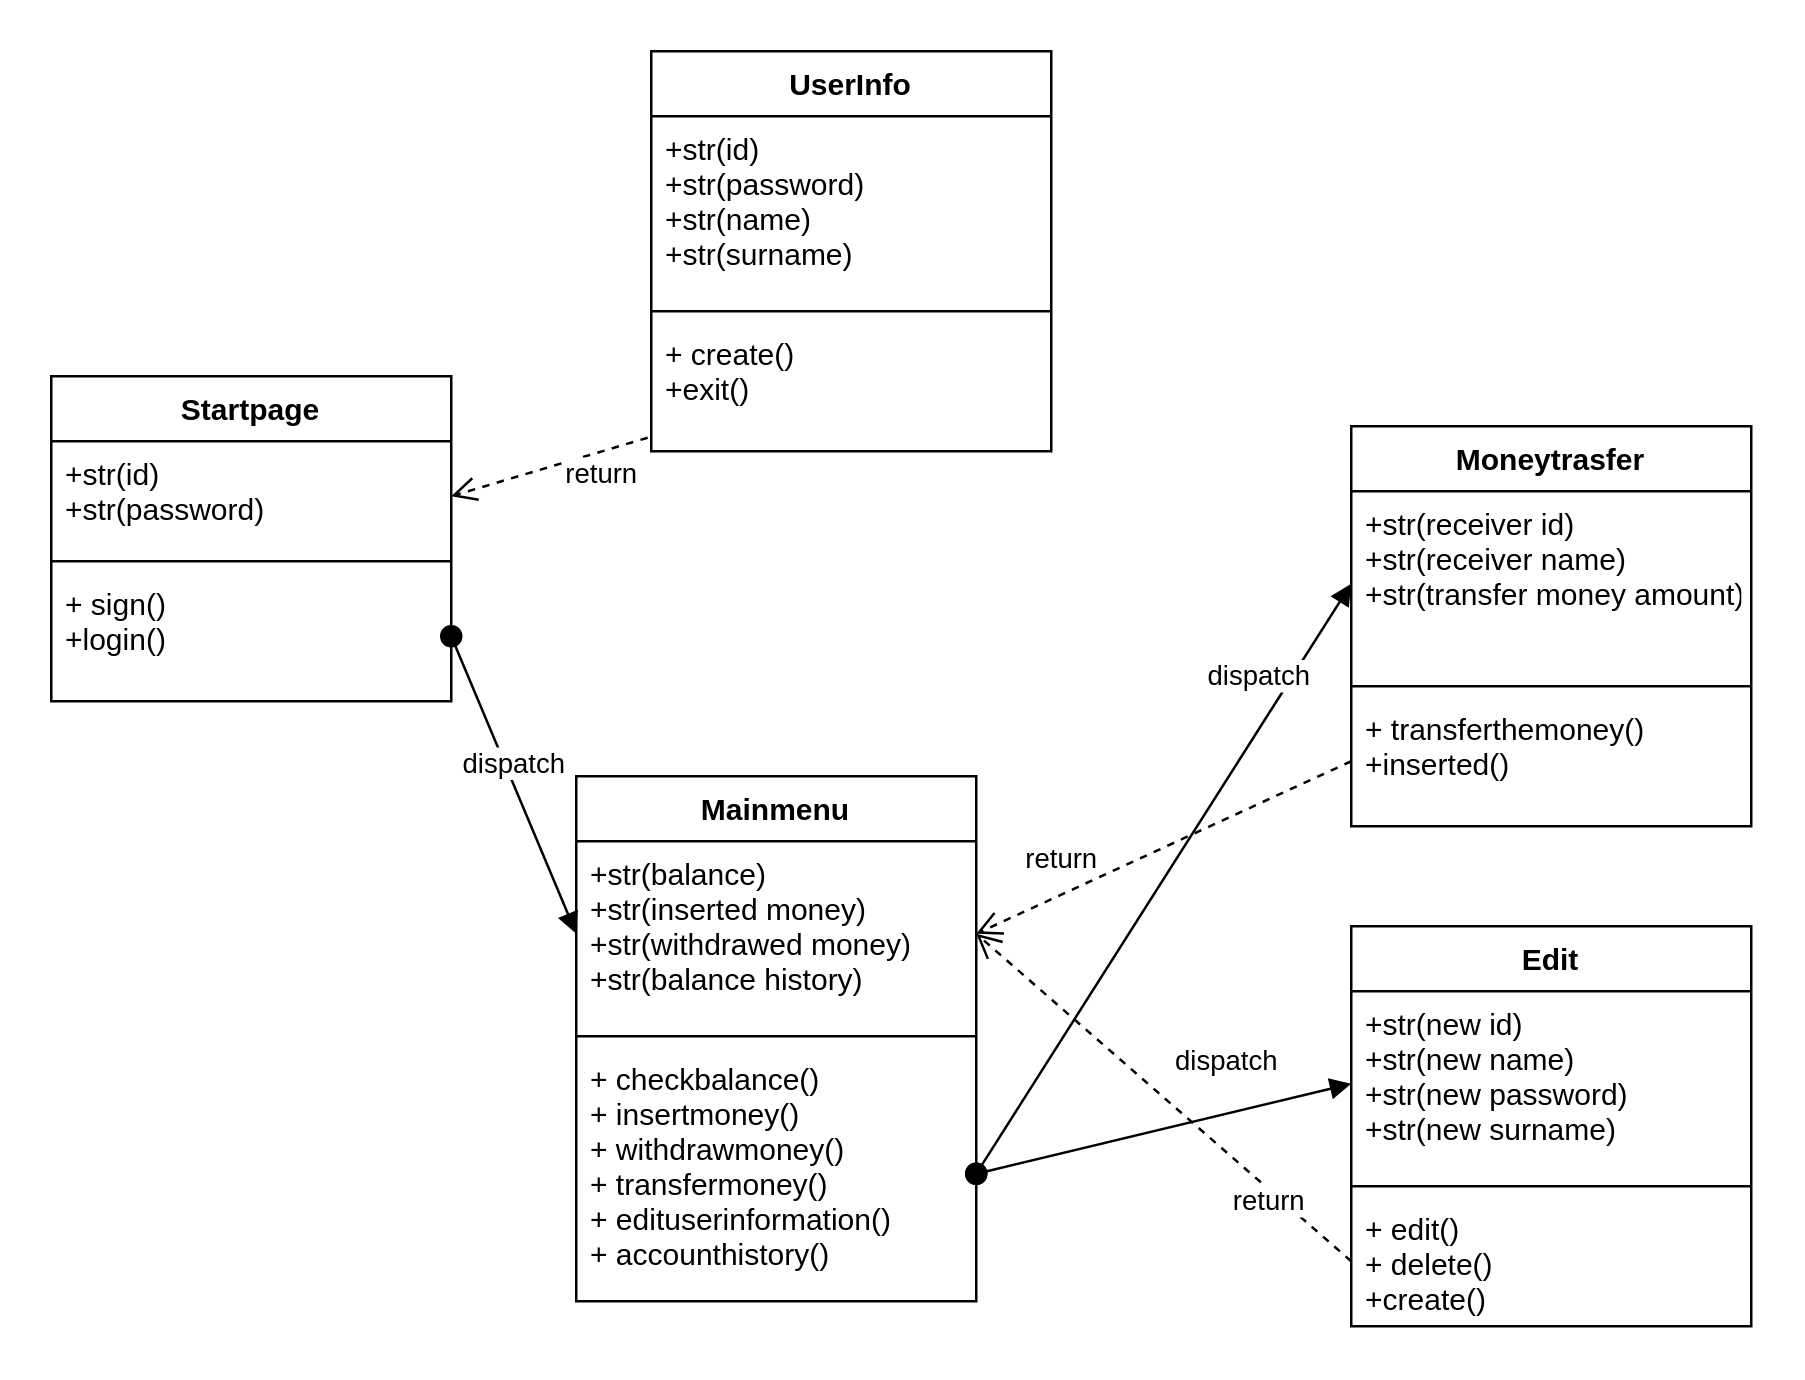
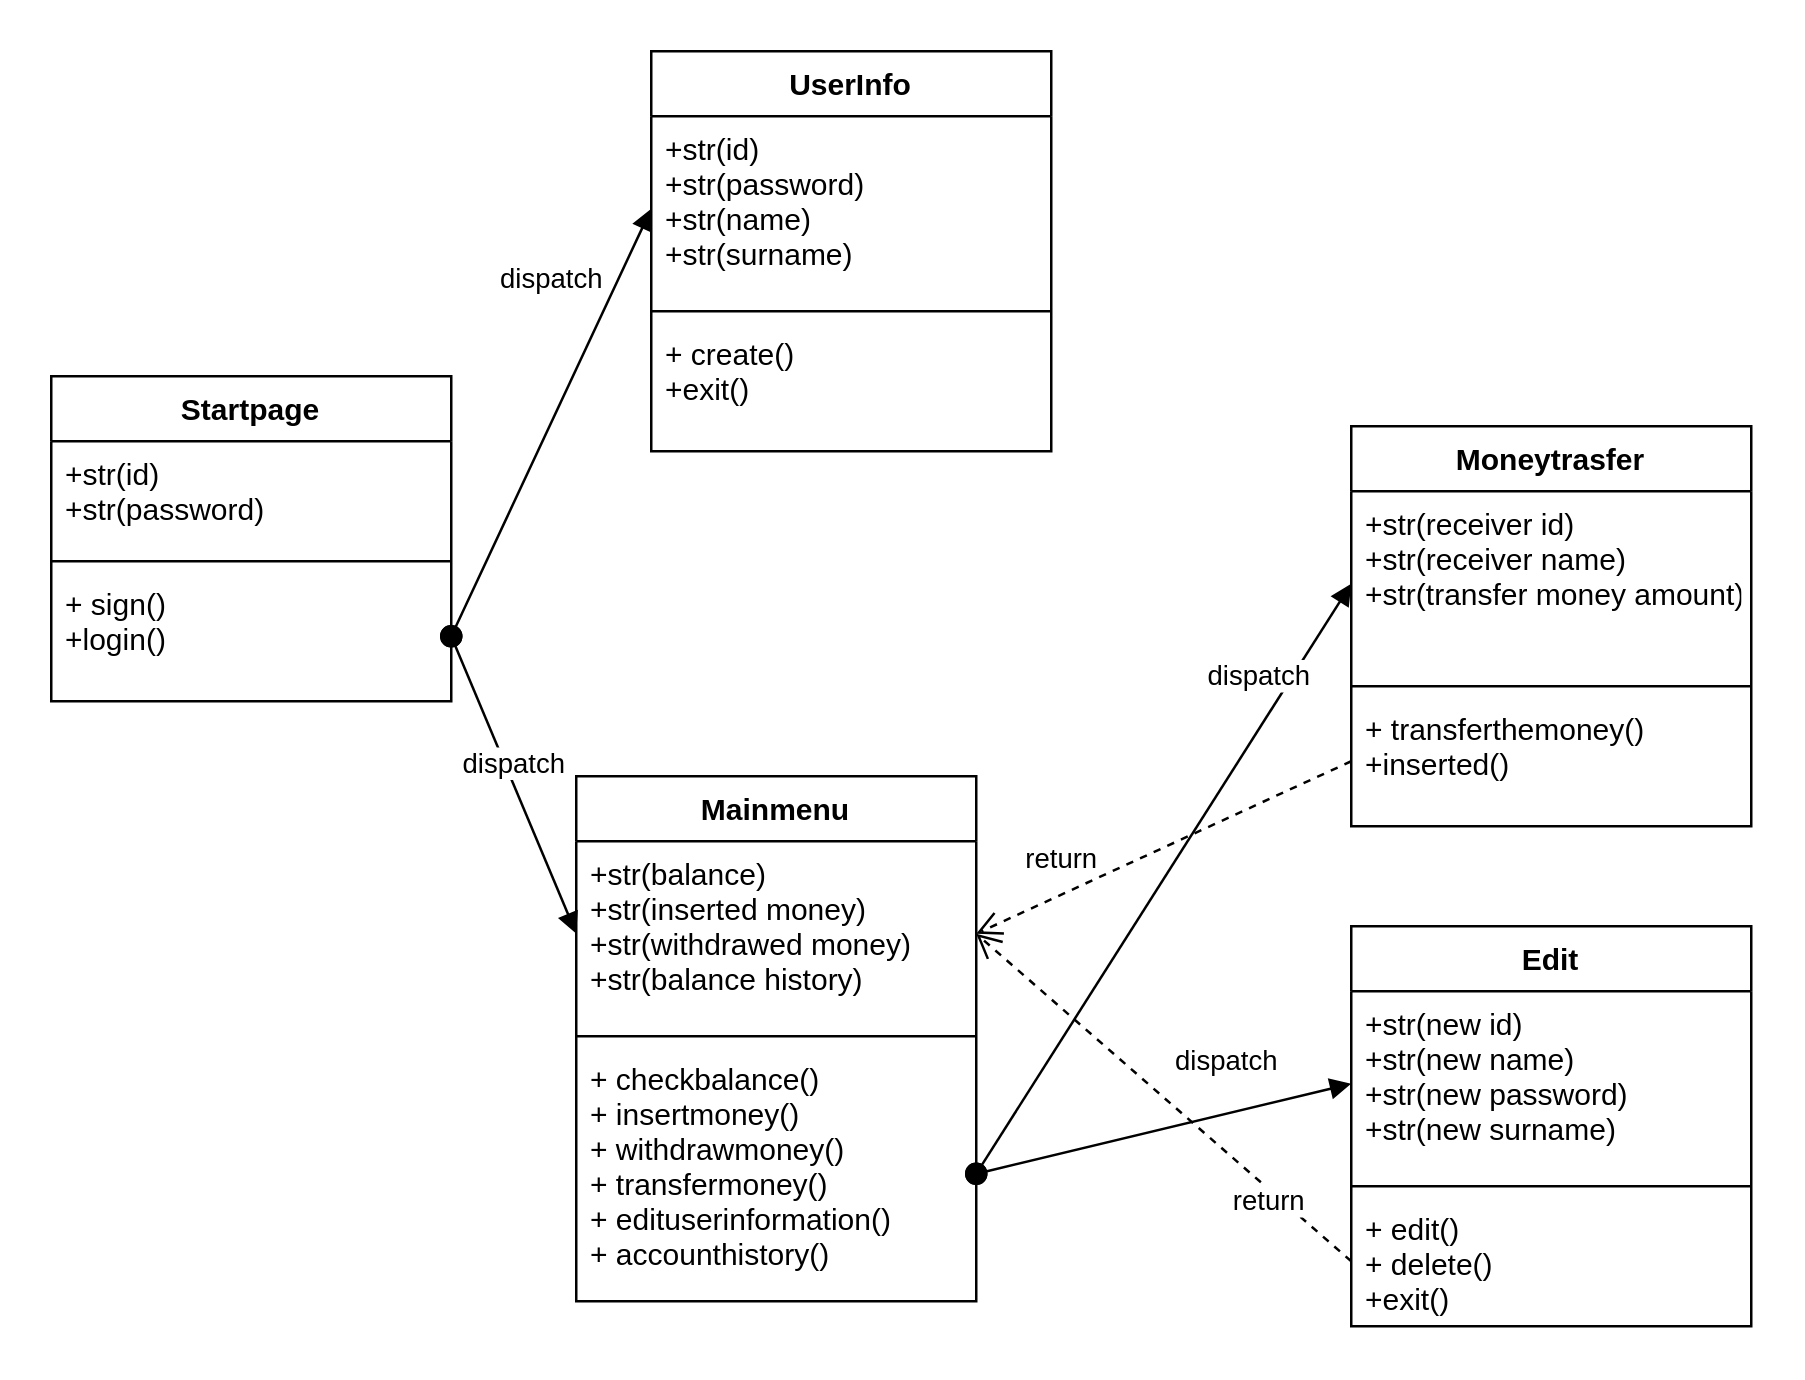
edge "+str(id) +str(password) +str(name) +str(surname)" -- "+ sign() +login()": added, label "dispatch"
edge "+ create() +exit()" -> "+str(id) +str(password)": removed, label "return"
node "+ edit() + delete() +create()": label "+ edit() + delete() +create()" -> "+ edit() + delete() +exit()"
